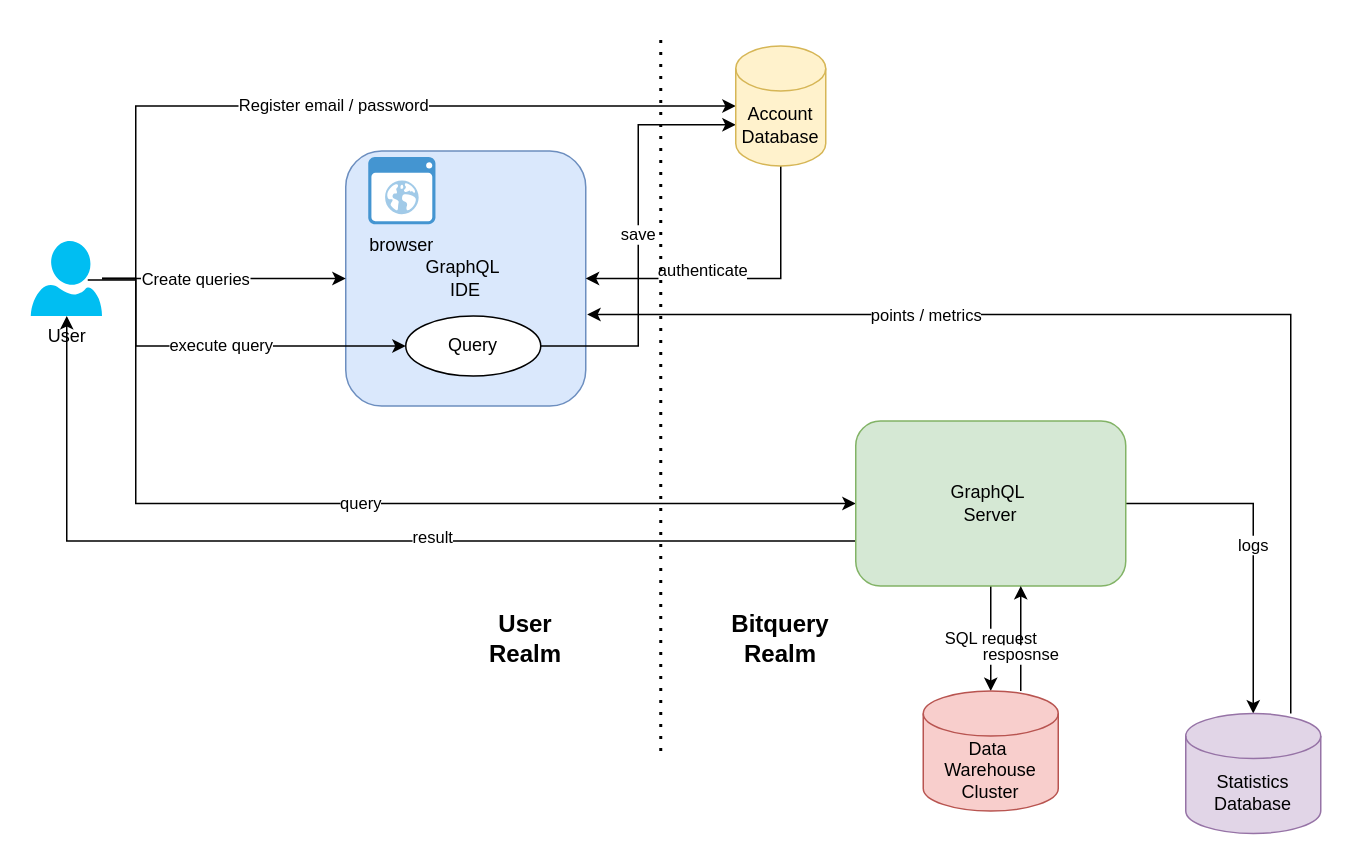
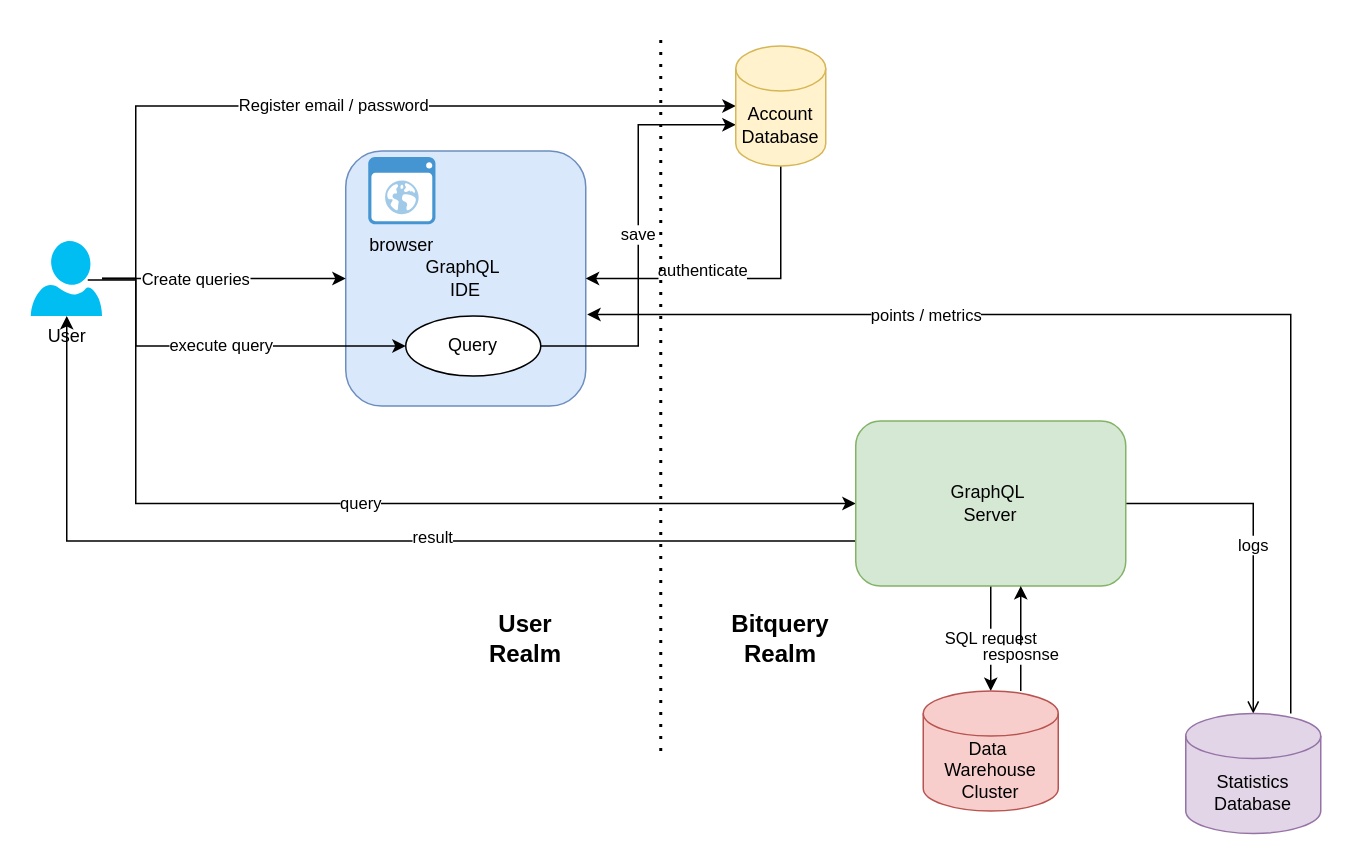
edge "GraphQL Server" -> "Statistics Database": arrowhead classic -> open
